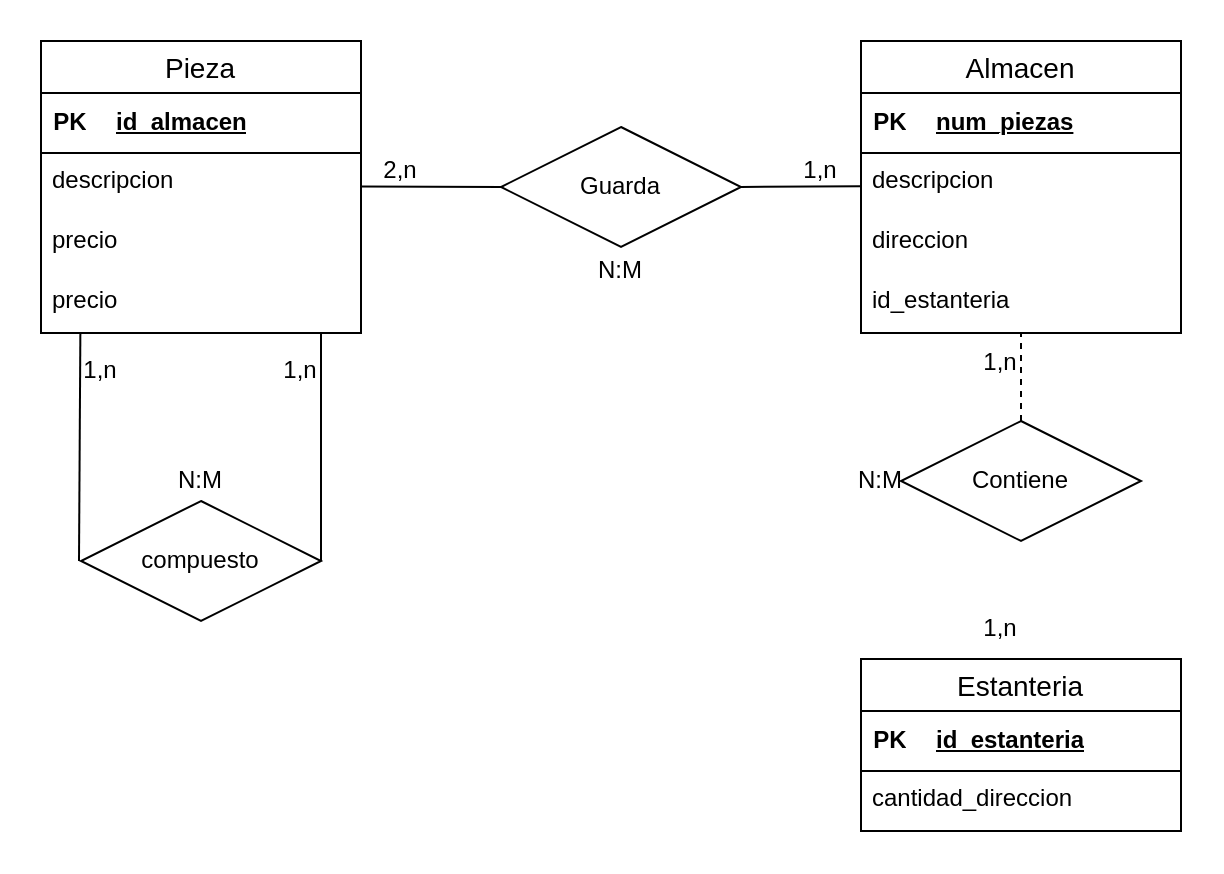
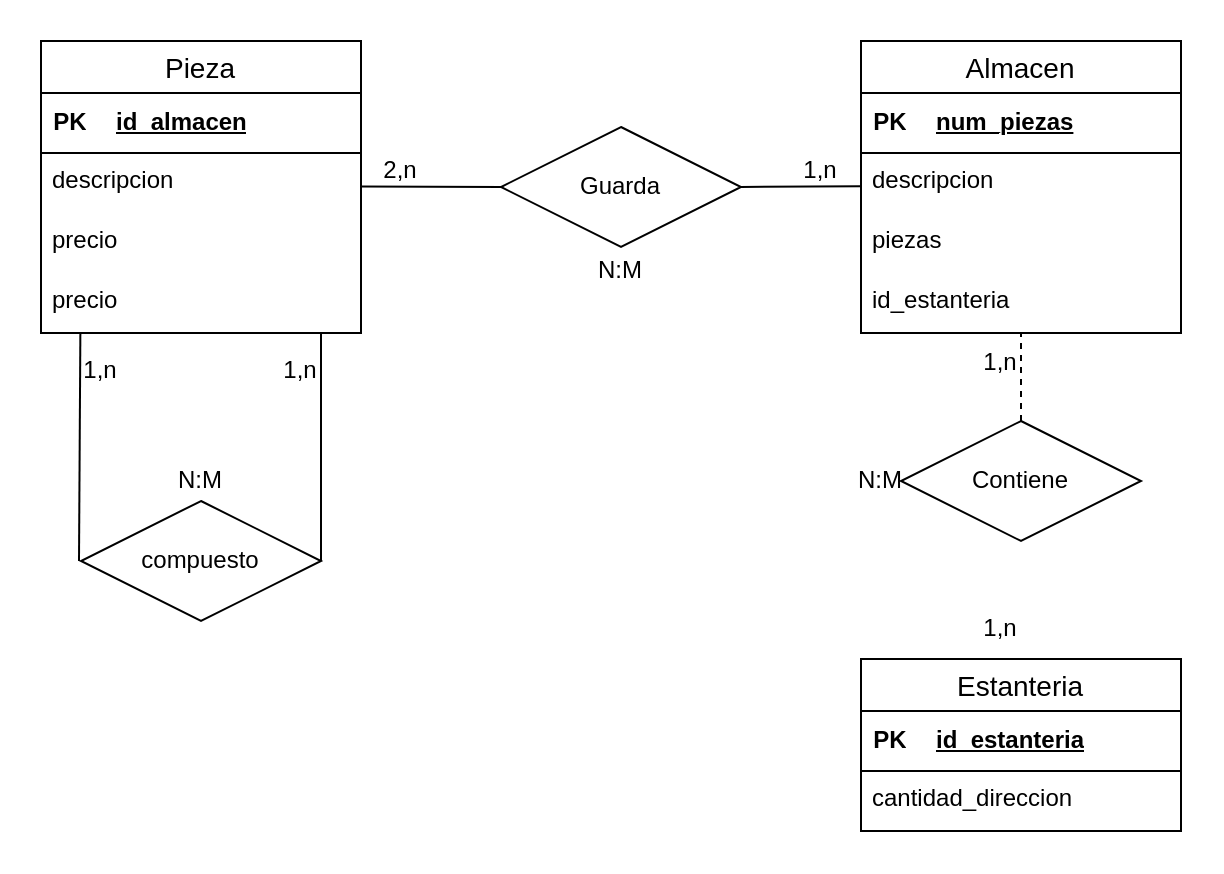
node "direccion": label "direccion" -> "piezas"
